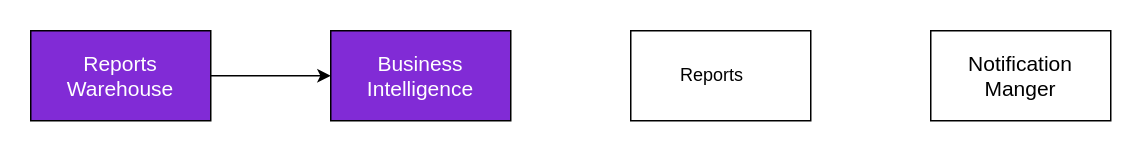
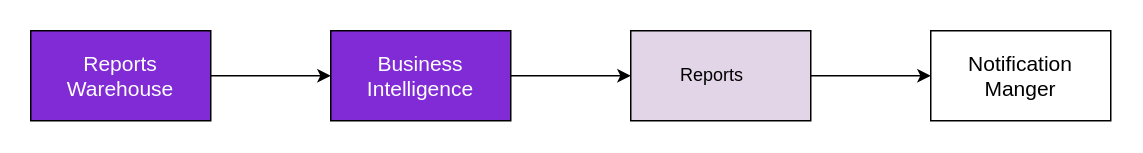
edge "Business Intelligence" -> "Reports": added
node "Reports": fillcolor #ffffff -> #e1d5e7
edge "Reports" -> "Notification Manger": added
